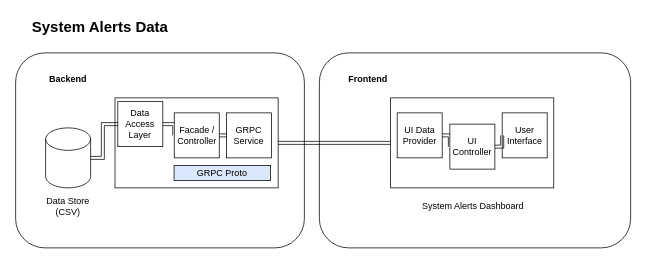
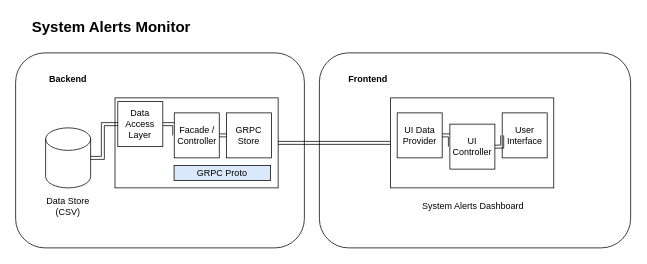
node "System Alerts Data": label "System Alerts Data" -> "System Alerts Monitor"
node "GRPC Service": label "GRPC Service" -> "GRPC Store"
